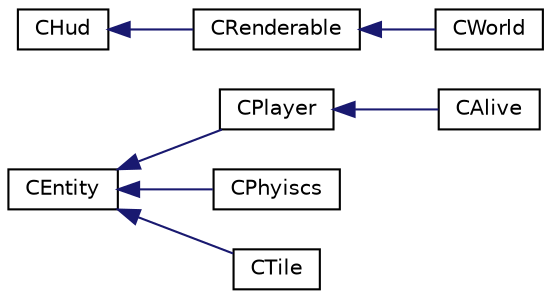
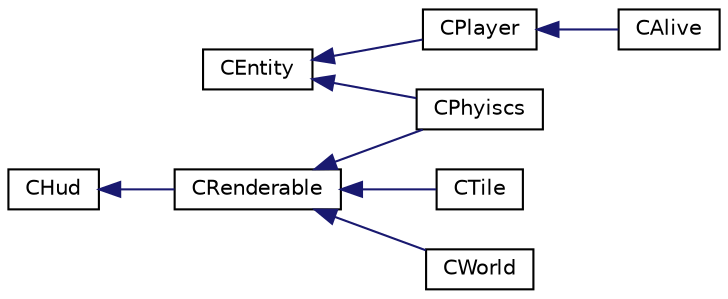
edge "CPhyiscs" -> "CRenderable": added
edge "CTile" -> "CEntity": now "CTile" -> "CRenderable"
